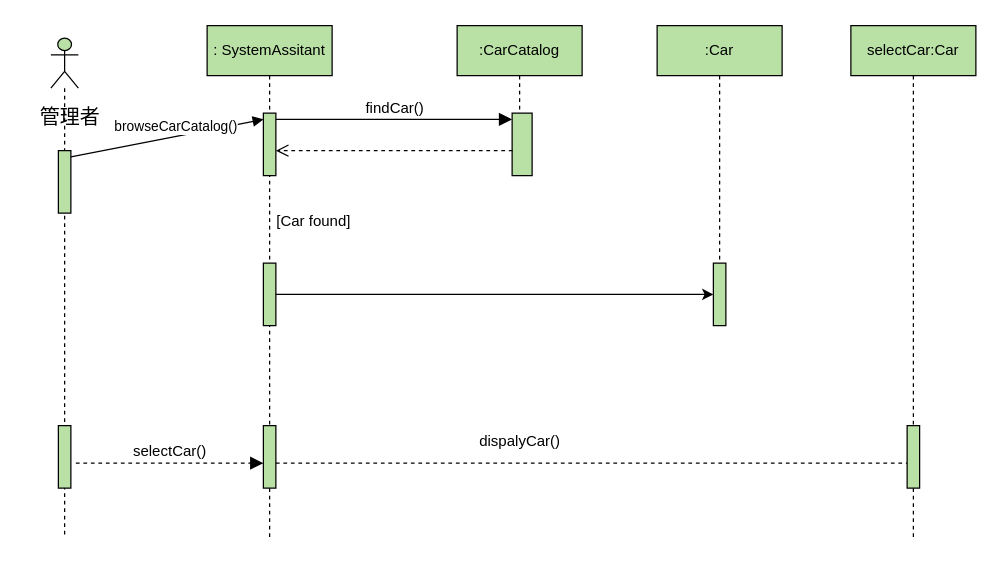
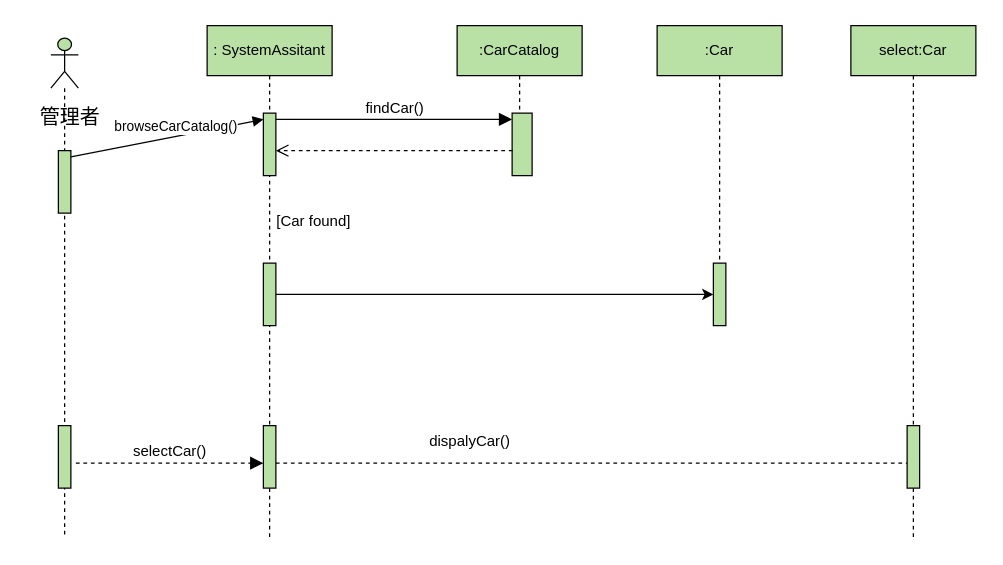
node "selectCar:Car": label "selectCar:Car" -> "select:Car"
node "dispalyCar()": moved (519, 442) -> (469, 442)
